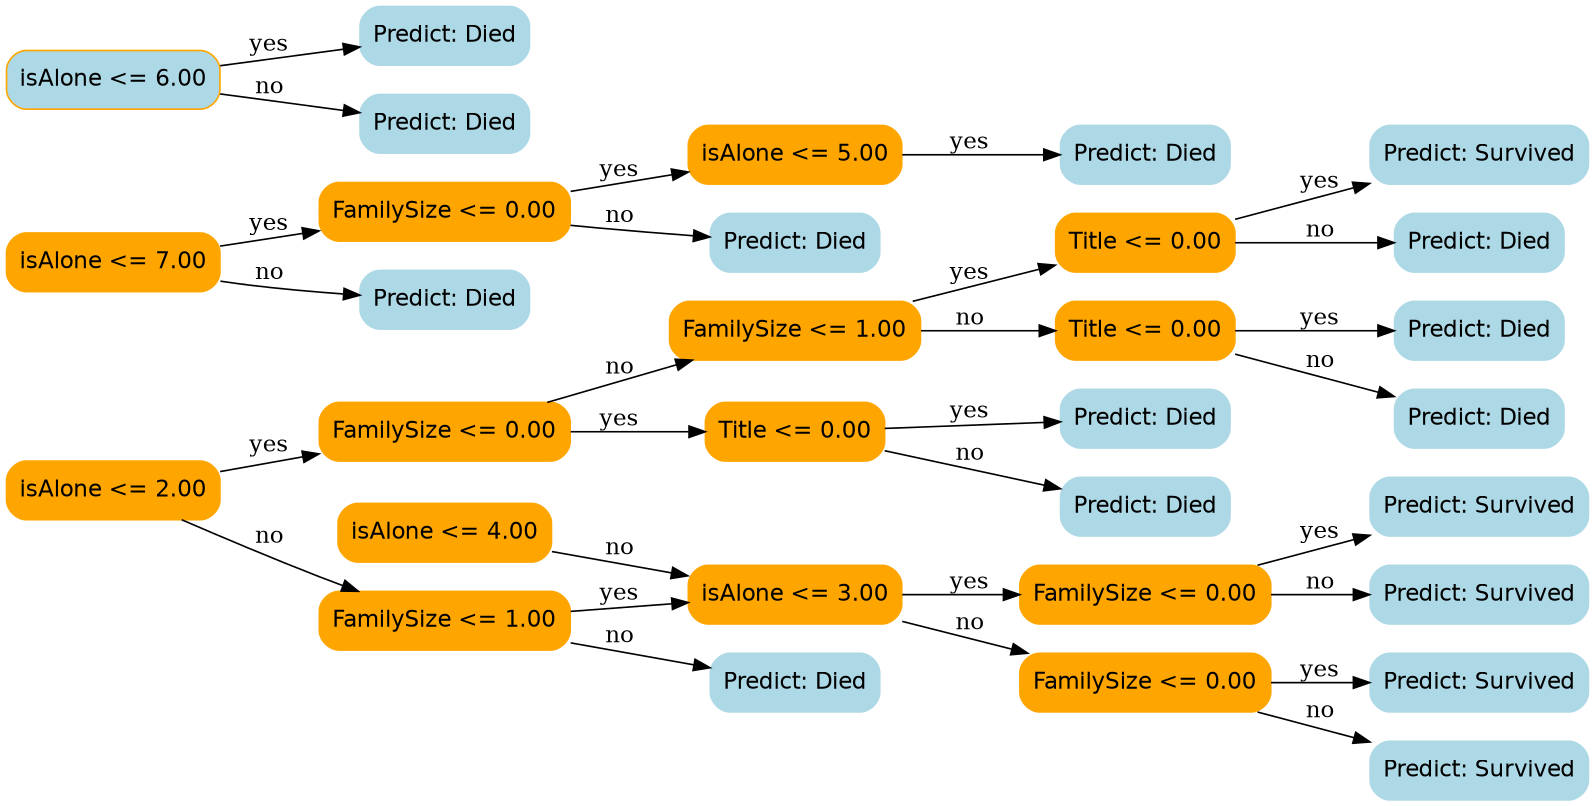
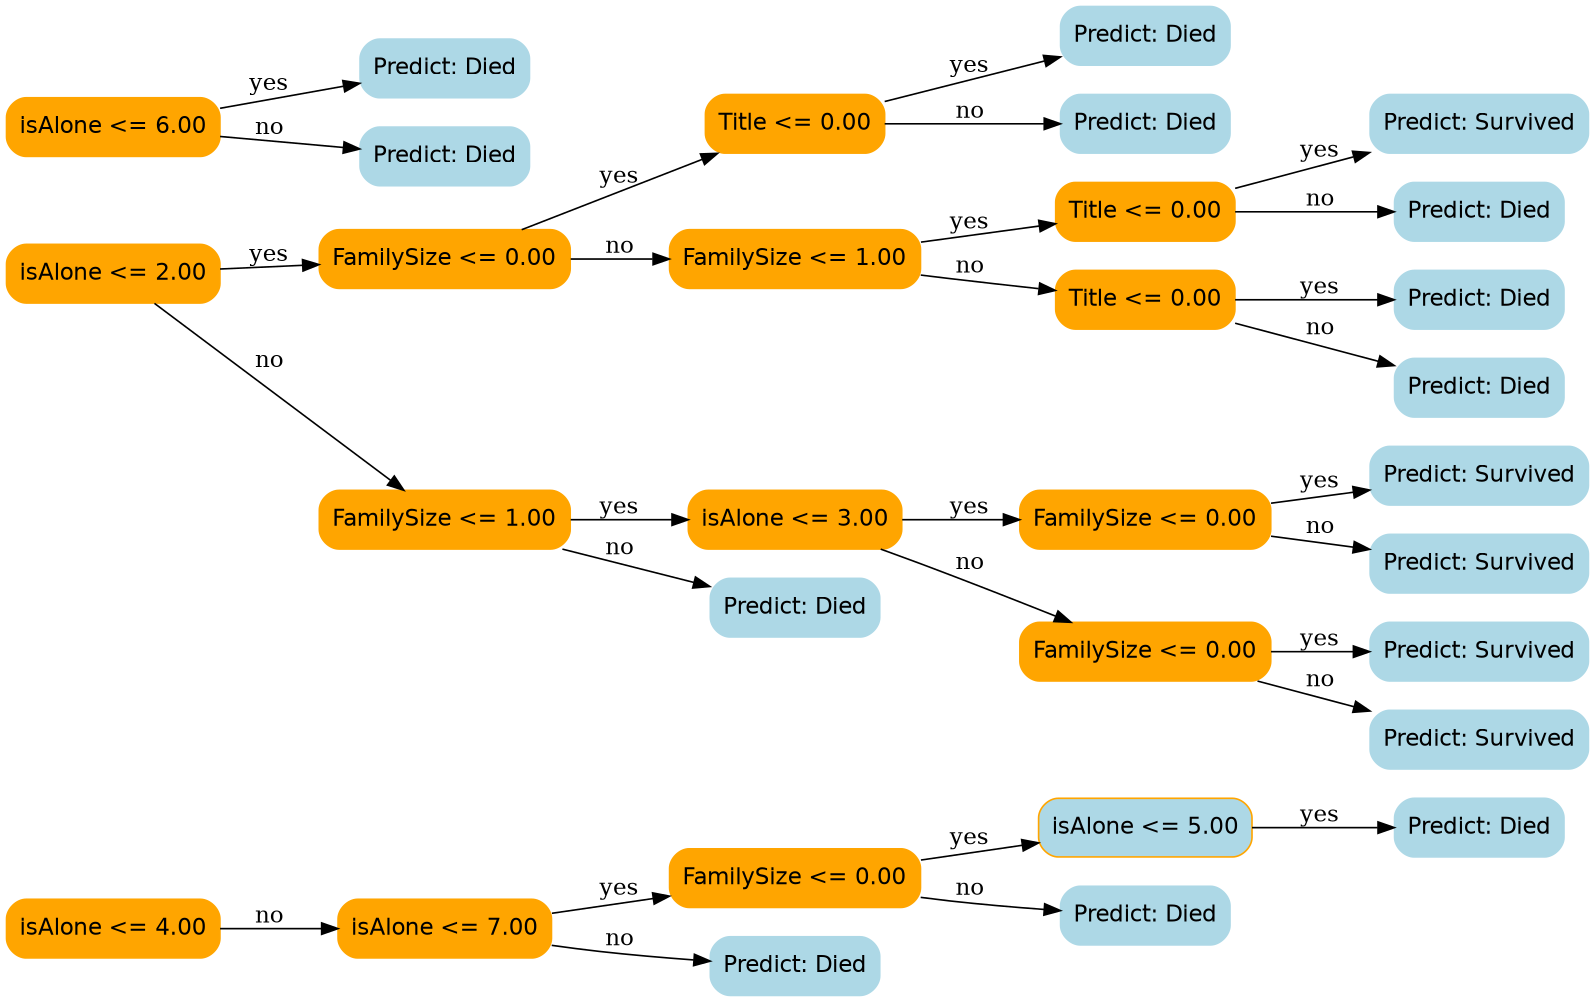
node "isAlone <= 6.00": fillcolor lightblue -> orange
node "isAlone <= 5.00": fillcolor orange -> lightblue
edge "isAlone <= 4.00" -> "isAlone <= 3.00": now "isAlone <= 4.00" -> "isAlone <= 7.00"
